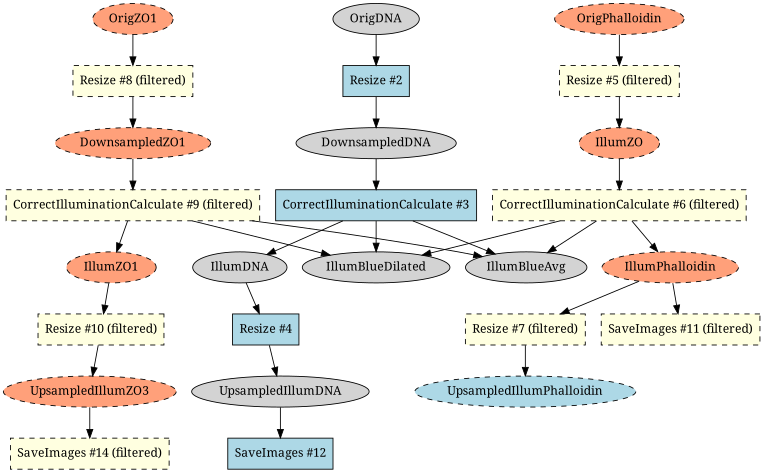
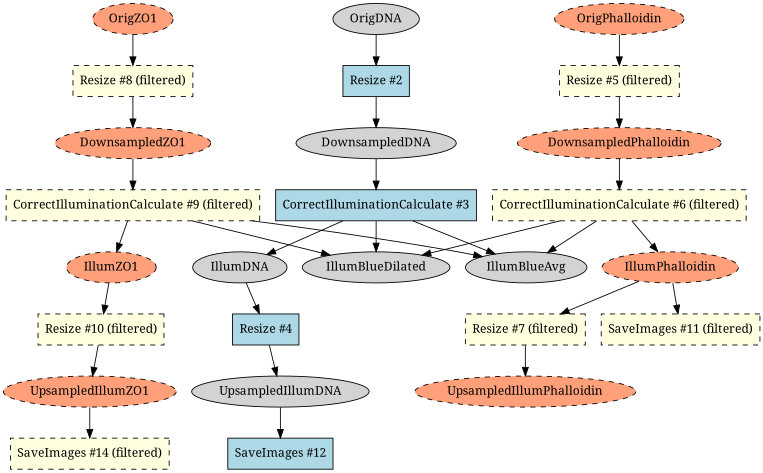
node "IllumZO": label "IllumZO" -> "DownsampledPhalloidin"
node "UpsampledIllumZO3": label "UpsampledIllumZO3" -> "UpsampledIllumZO1"
node "UpsampledIllumPhalloidin": fillcolor lightblue -> lightsalmon
